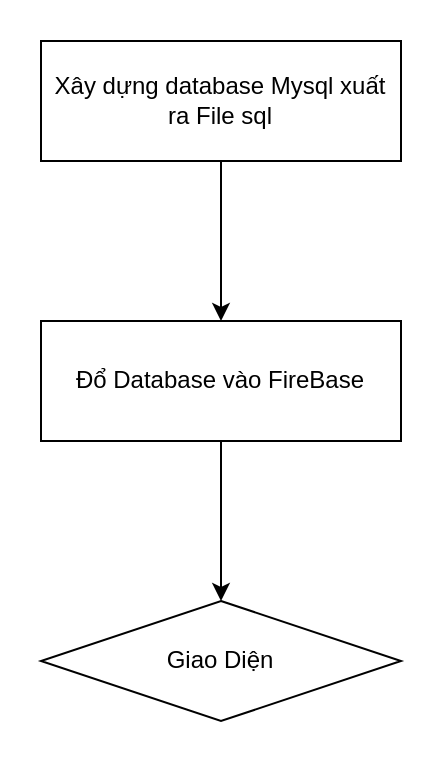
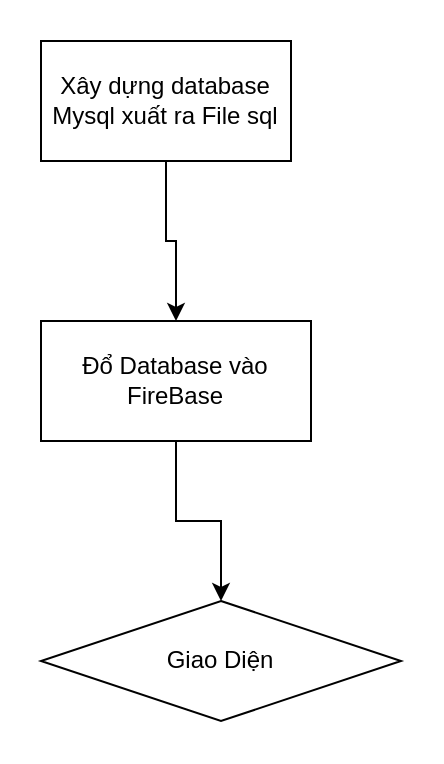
node "Xây dựng database Mysql xuất ra File sql": size 360x120 -> 250x120
node "Đổ Database vào FireBase": size 360x120 -> 270x120
